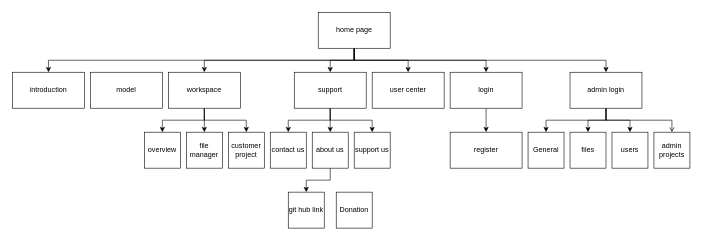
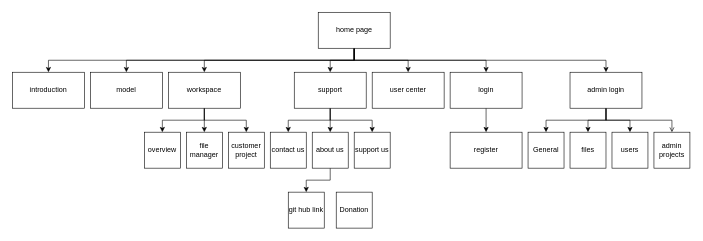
edge "home page" -> "model": added
